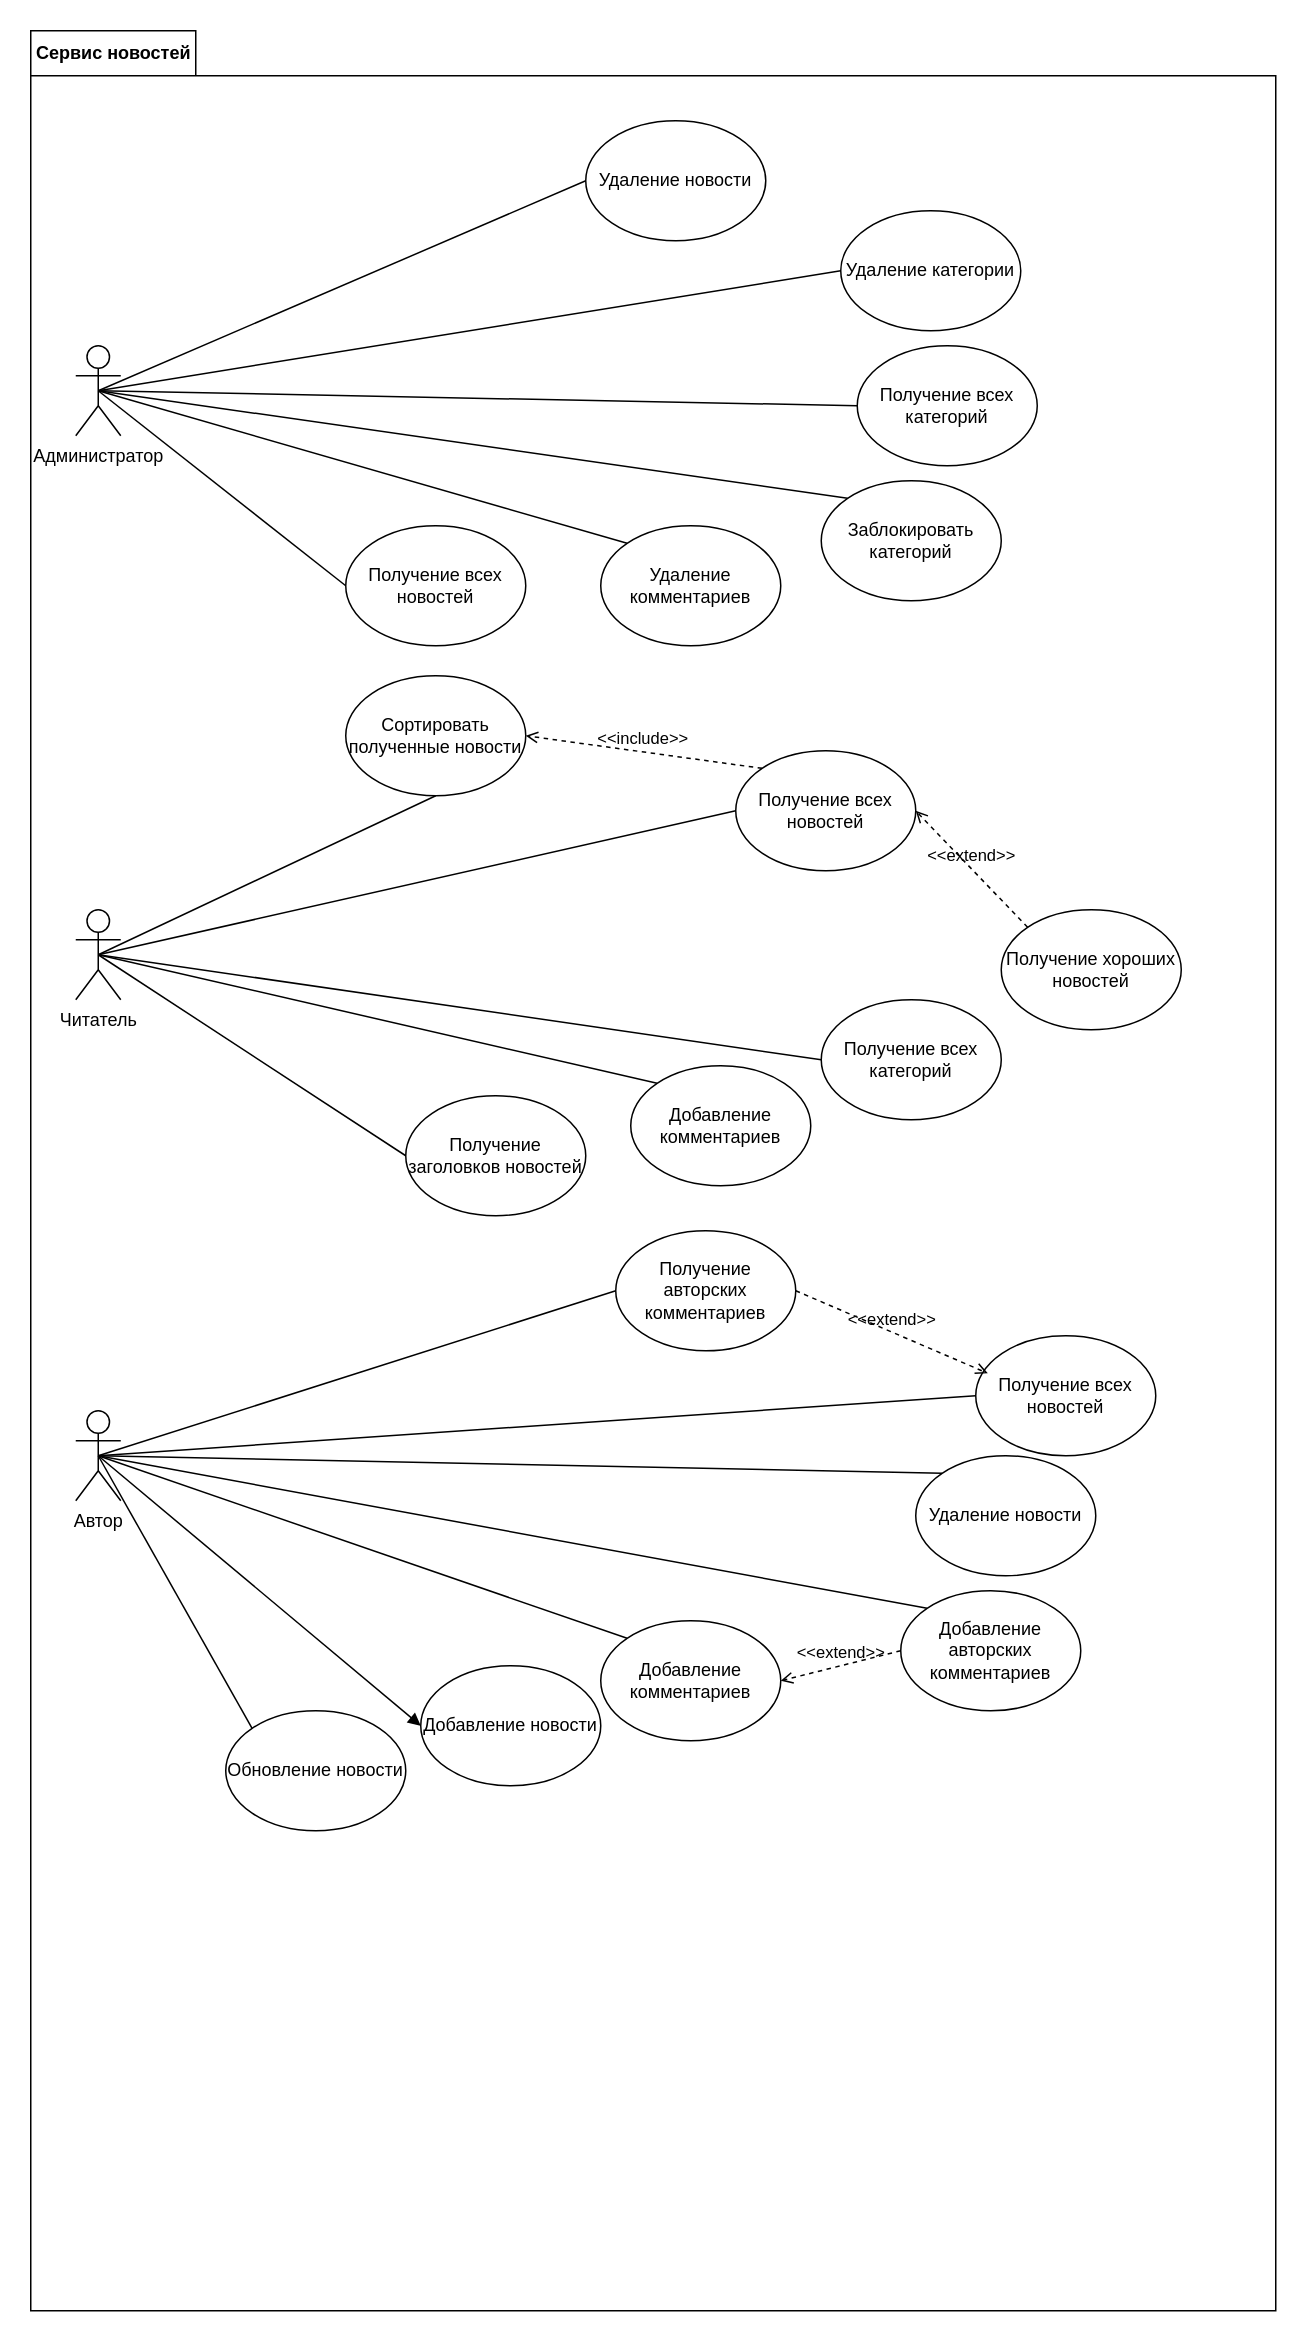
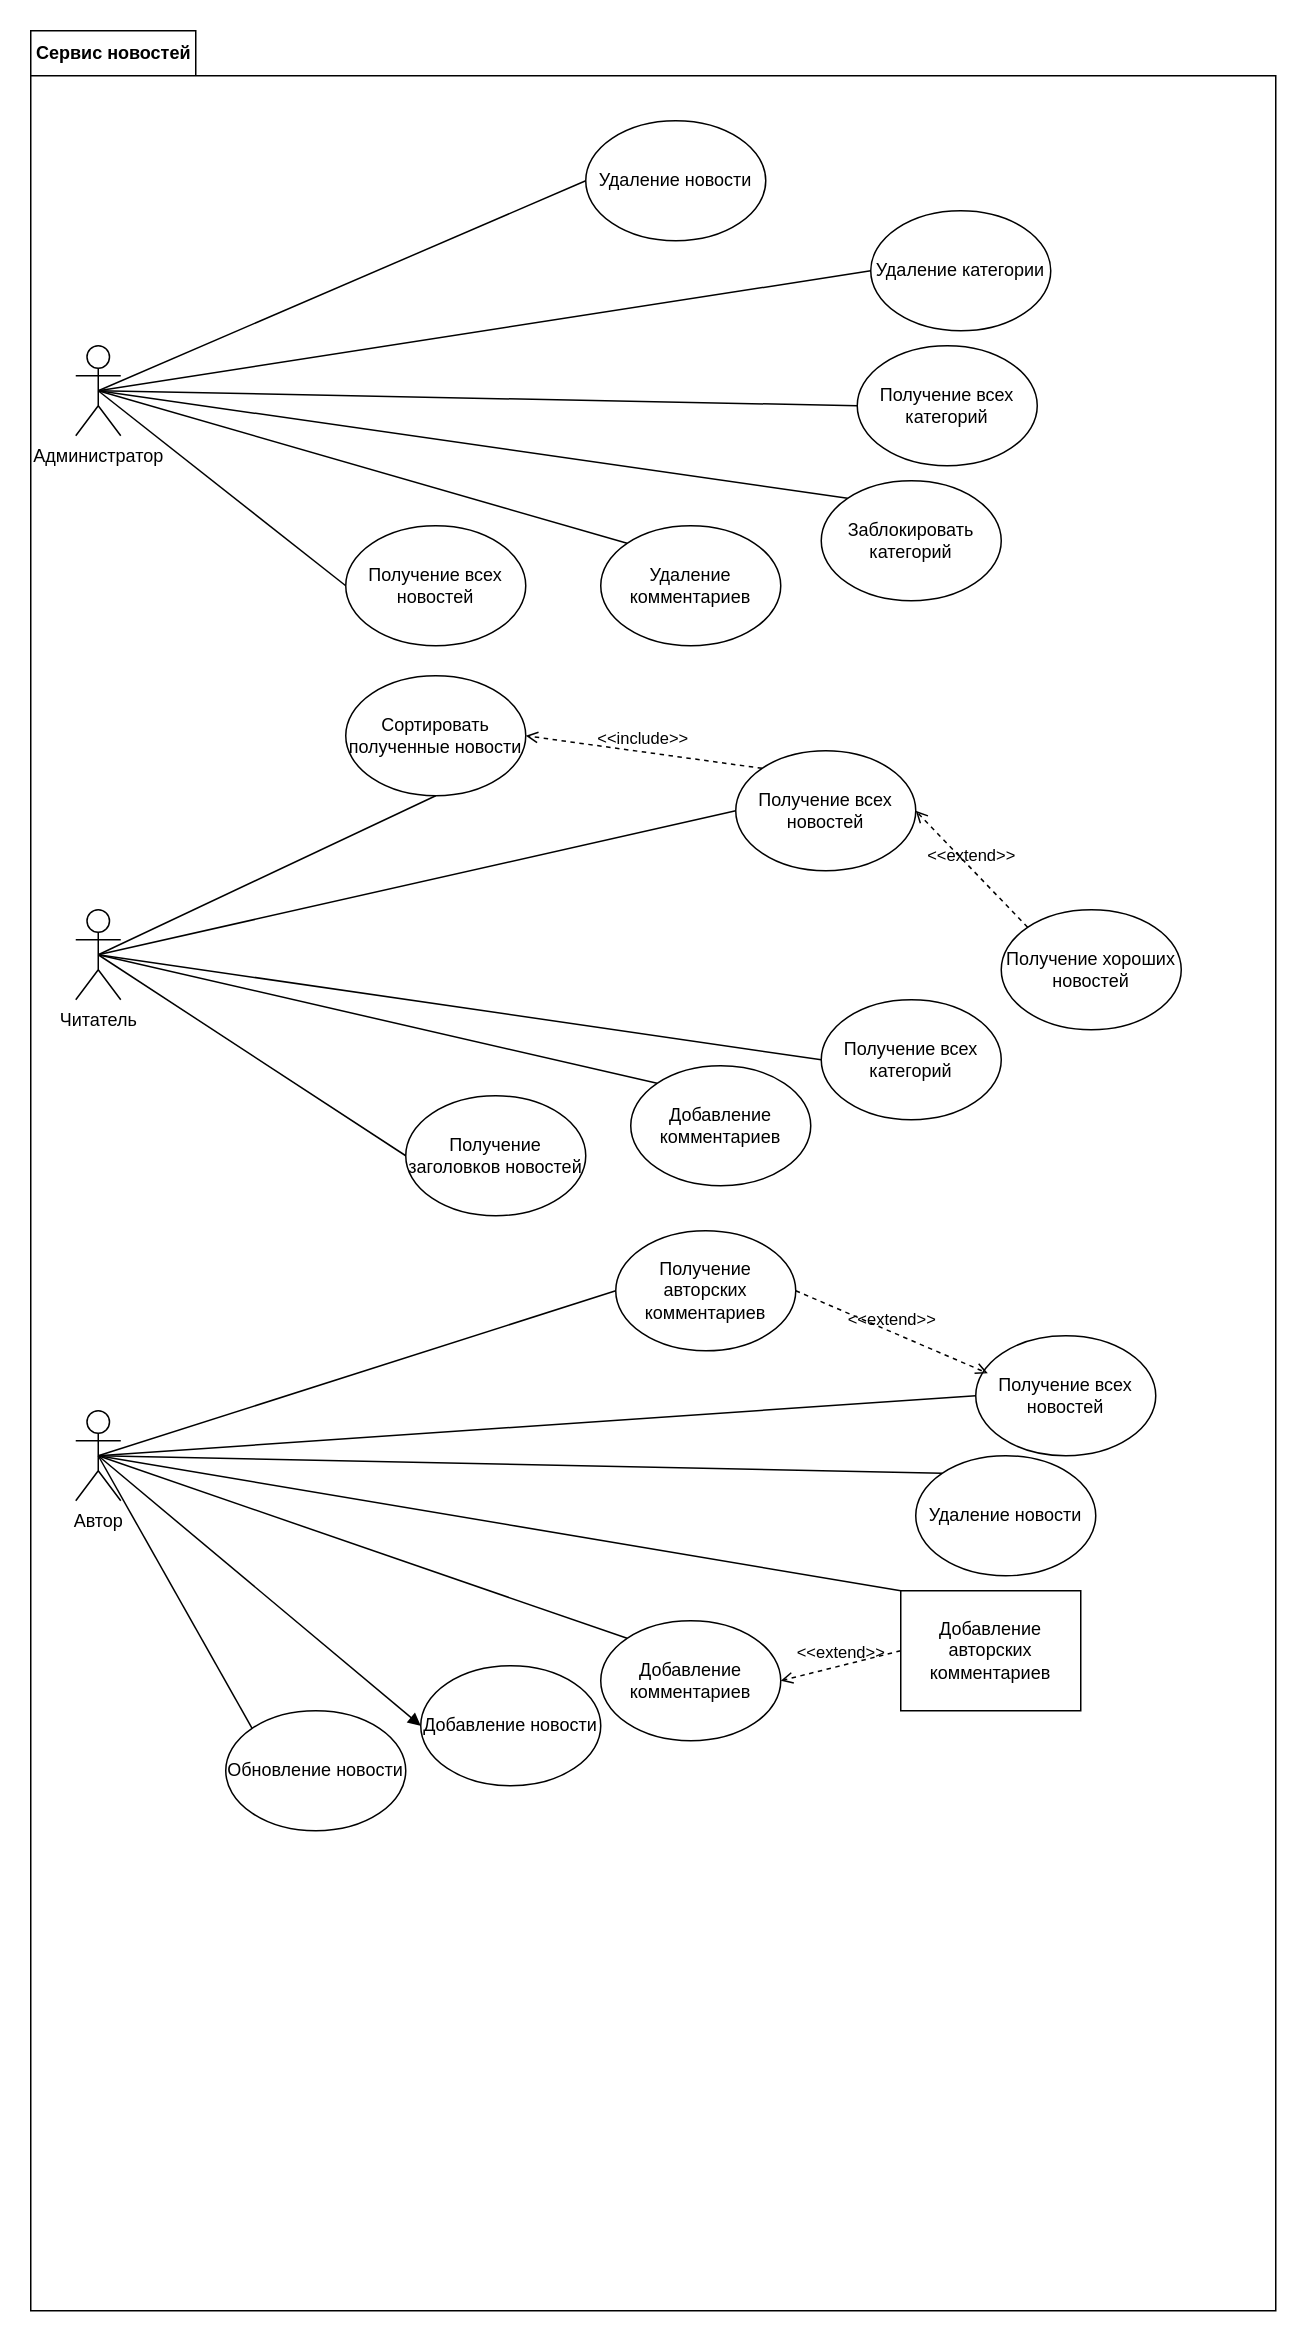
node "Удаление категории": moved (931, 271) -> (961, 271)
node "Добавление авторских комментариев": shape ellipse -> rectangle
